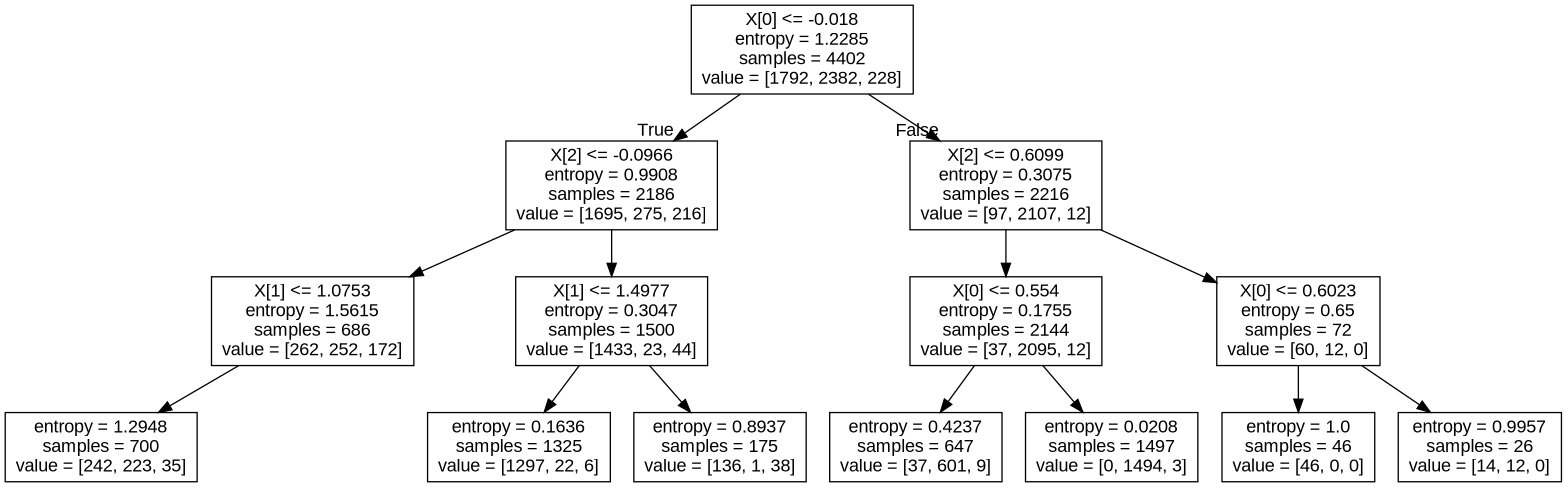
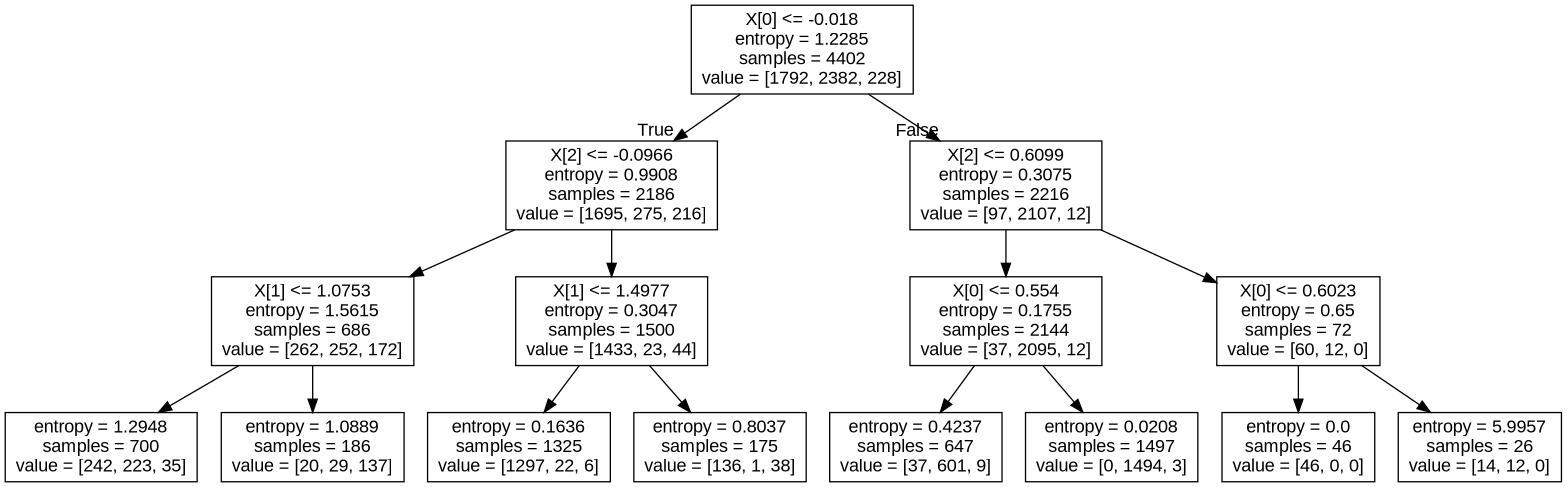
node "entropy = 1.0889 samples = 186 value = [20, 29, 137]": added
node "entropy = 0.8937 samples = 175 value = [136, 1, 38]": label "entropy = 0.8937 samples = 175 value = [136, 1, 38]" -> "entropy = 0.8037 samples = 175 value = [136, 1, 38]"
node "entropy = 1.0 samples = 46 value = [46, 0, 0]": label "entropy = 1.0 samples = 46 value = [46, 0, 0]" -> "entropy = 0.0 samples = 46 value = [46, 0, 0]"
node "entropy = 0.9957 samples = 26 value = [14, 12, 0]": label "entropy = 0.9957 samples = 26 value = [14, 12, 0]" -> "entropy = 5.9957 samples = 26 value = [14, 12, 0]"
